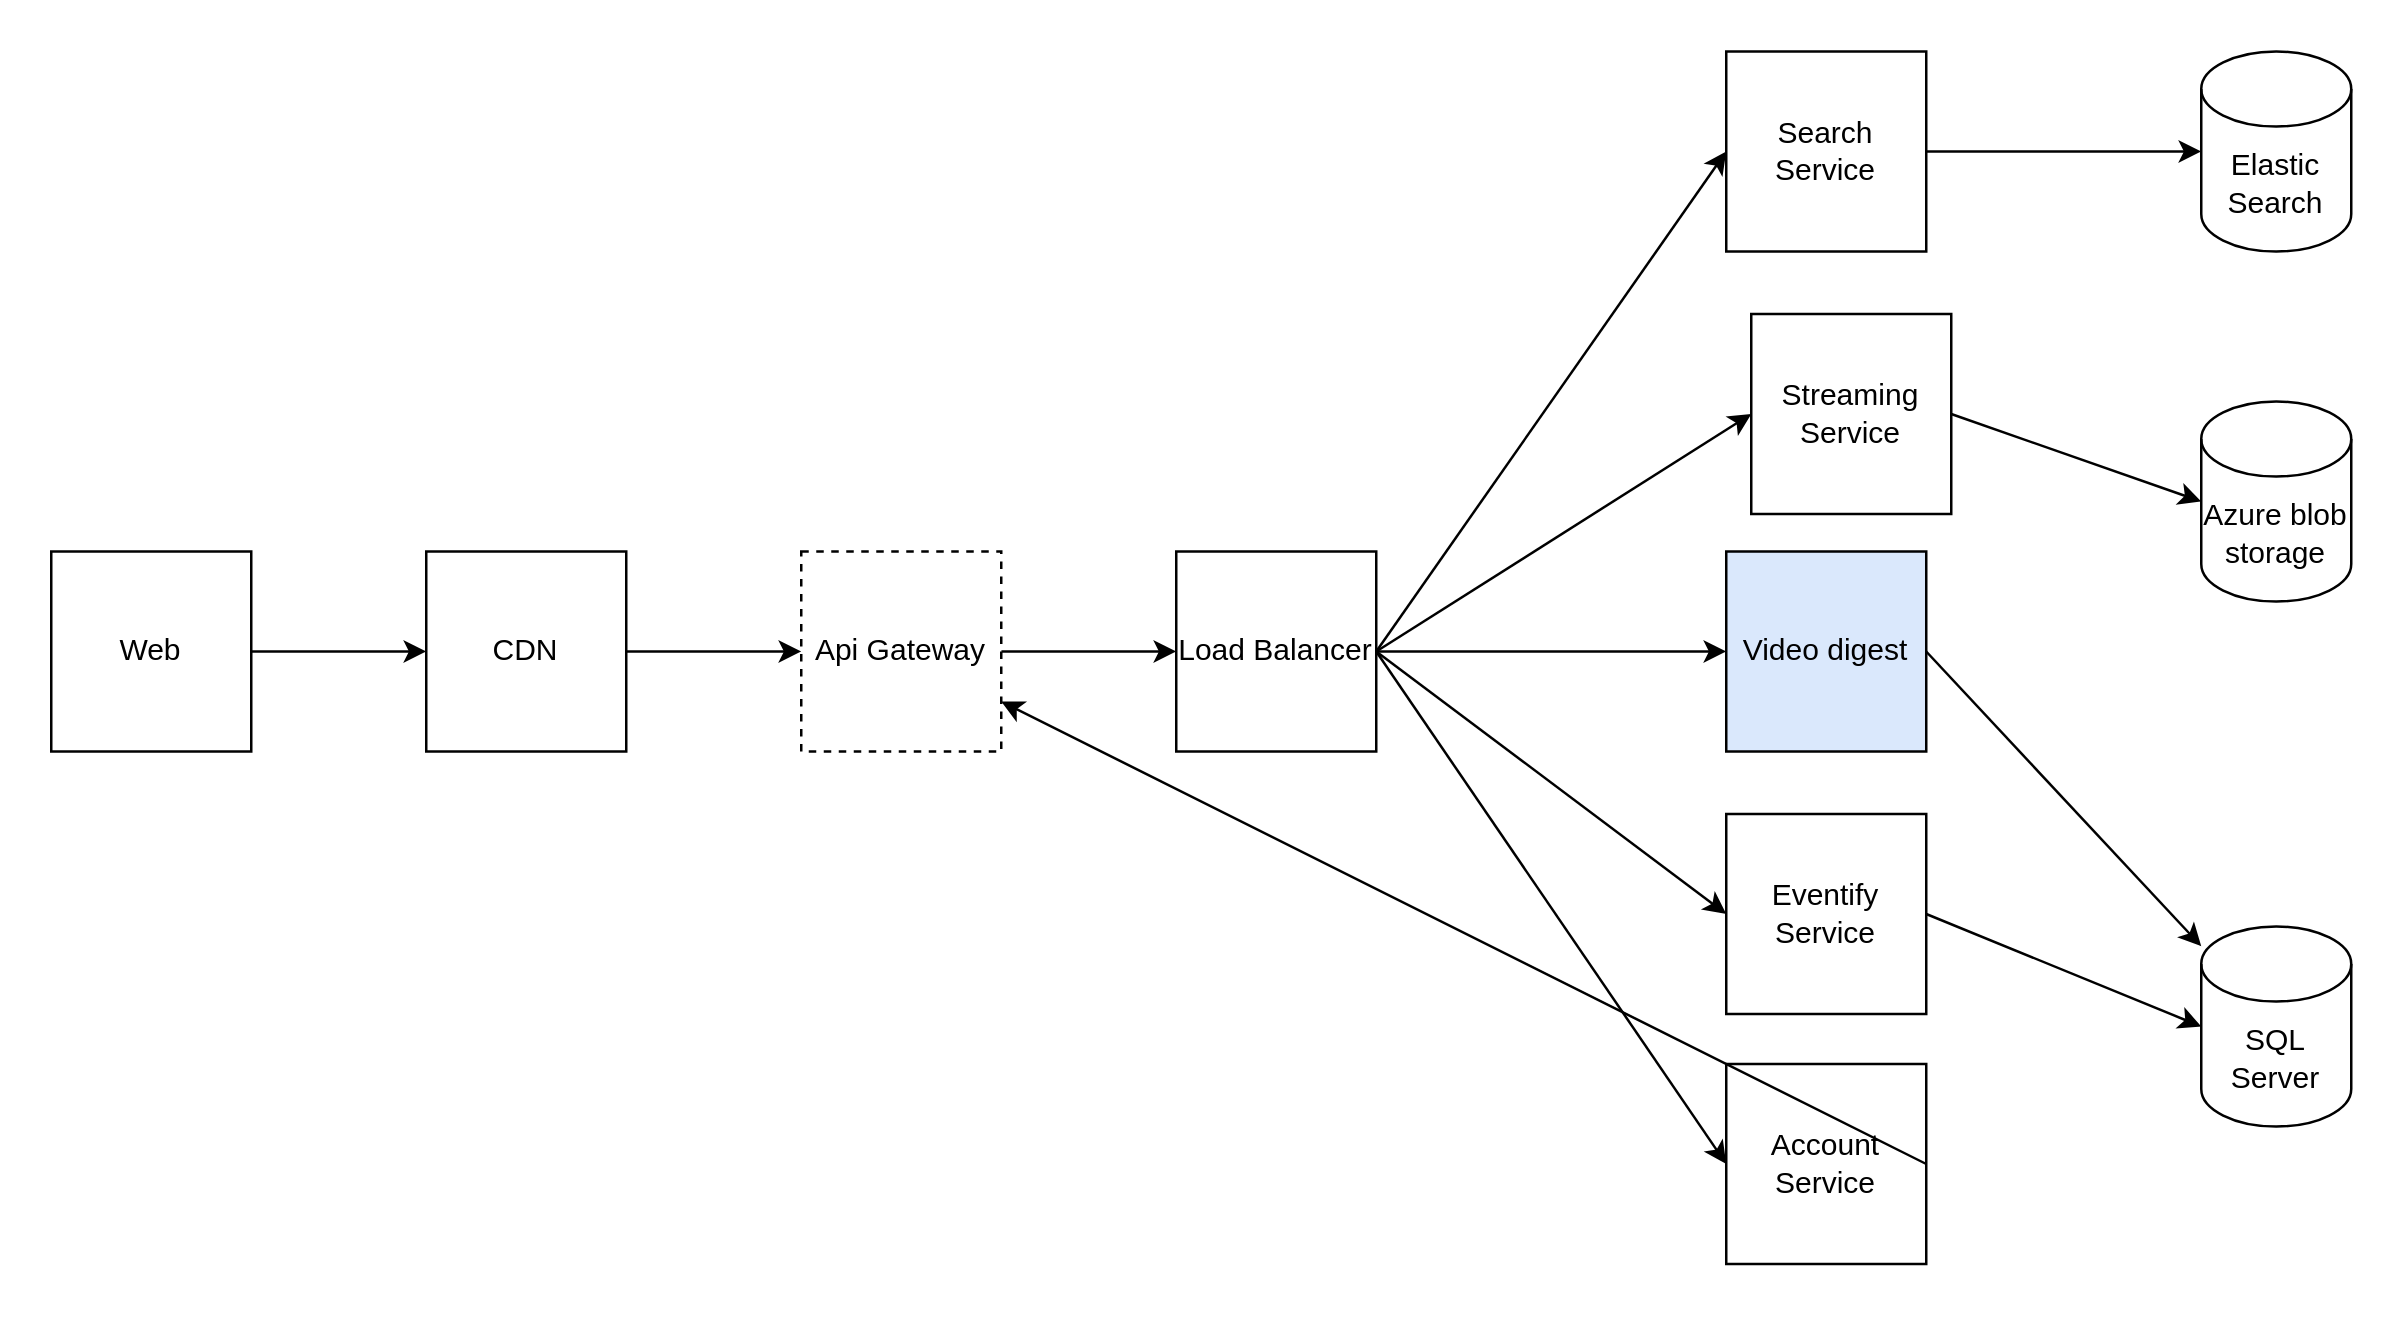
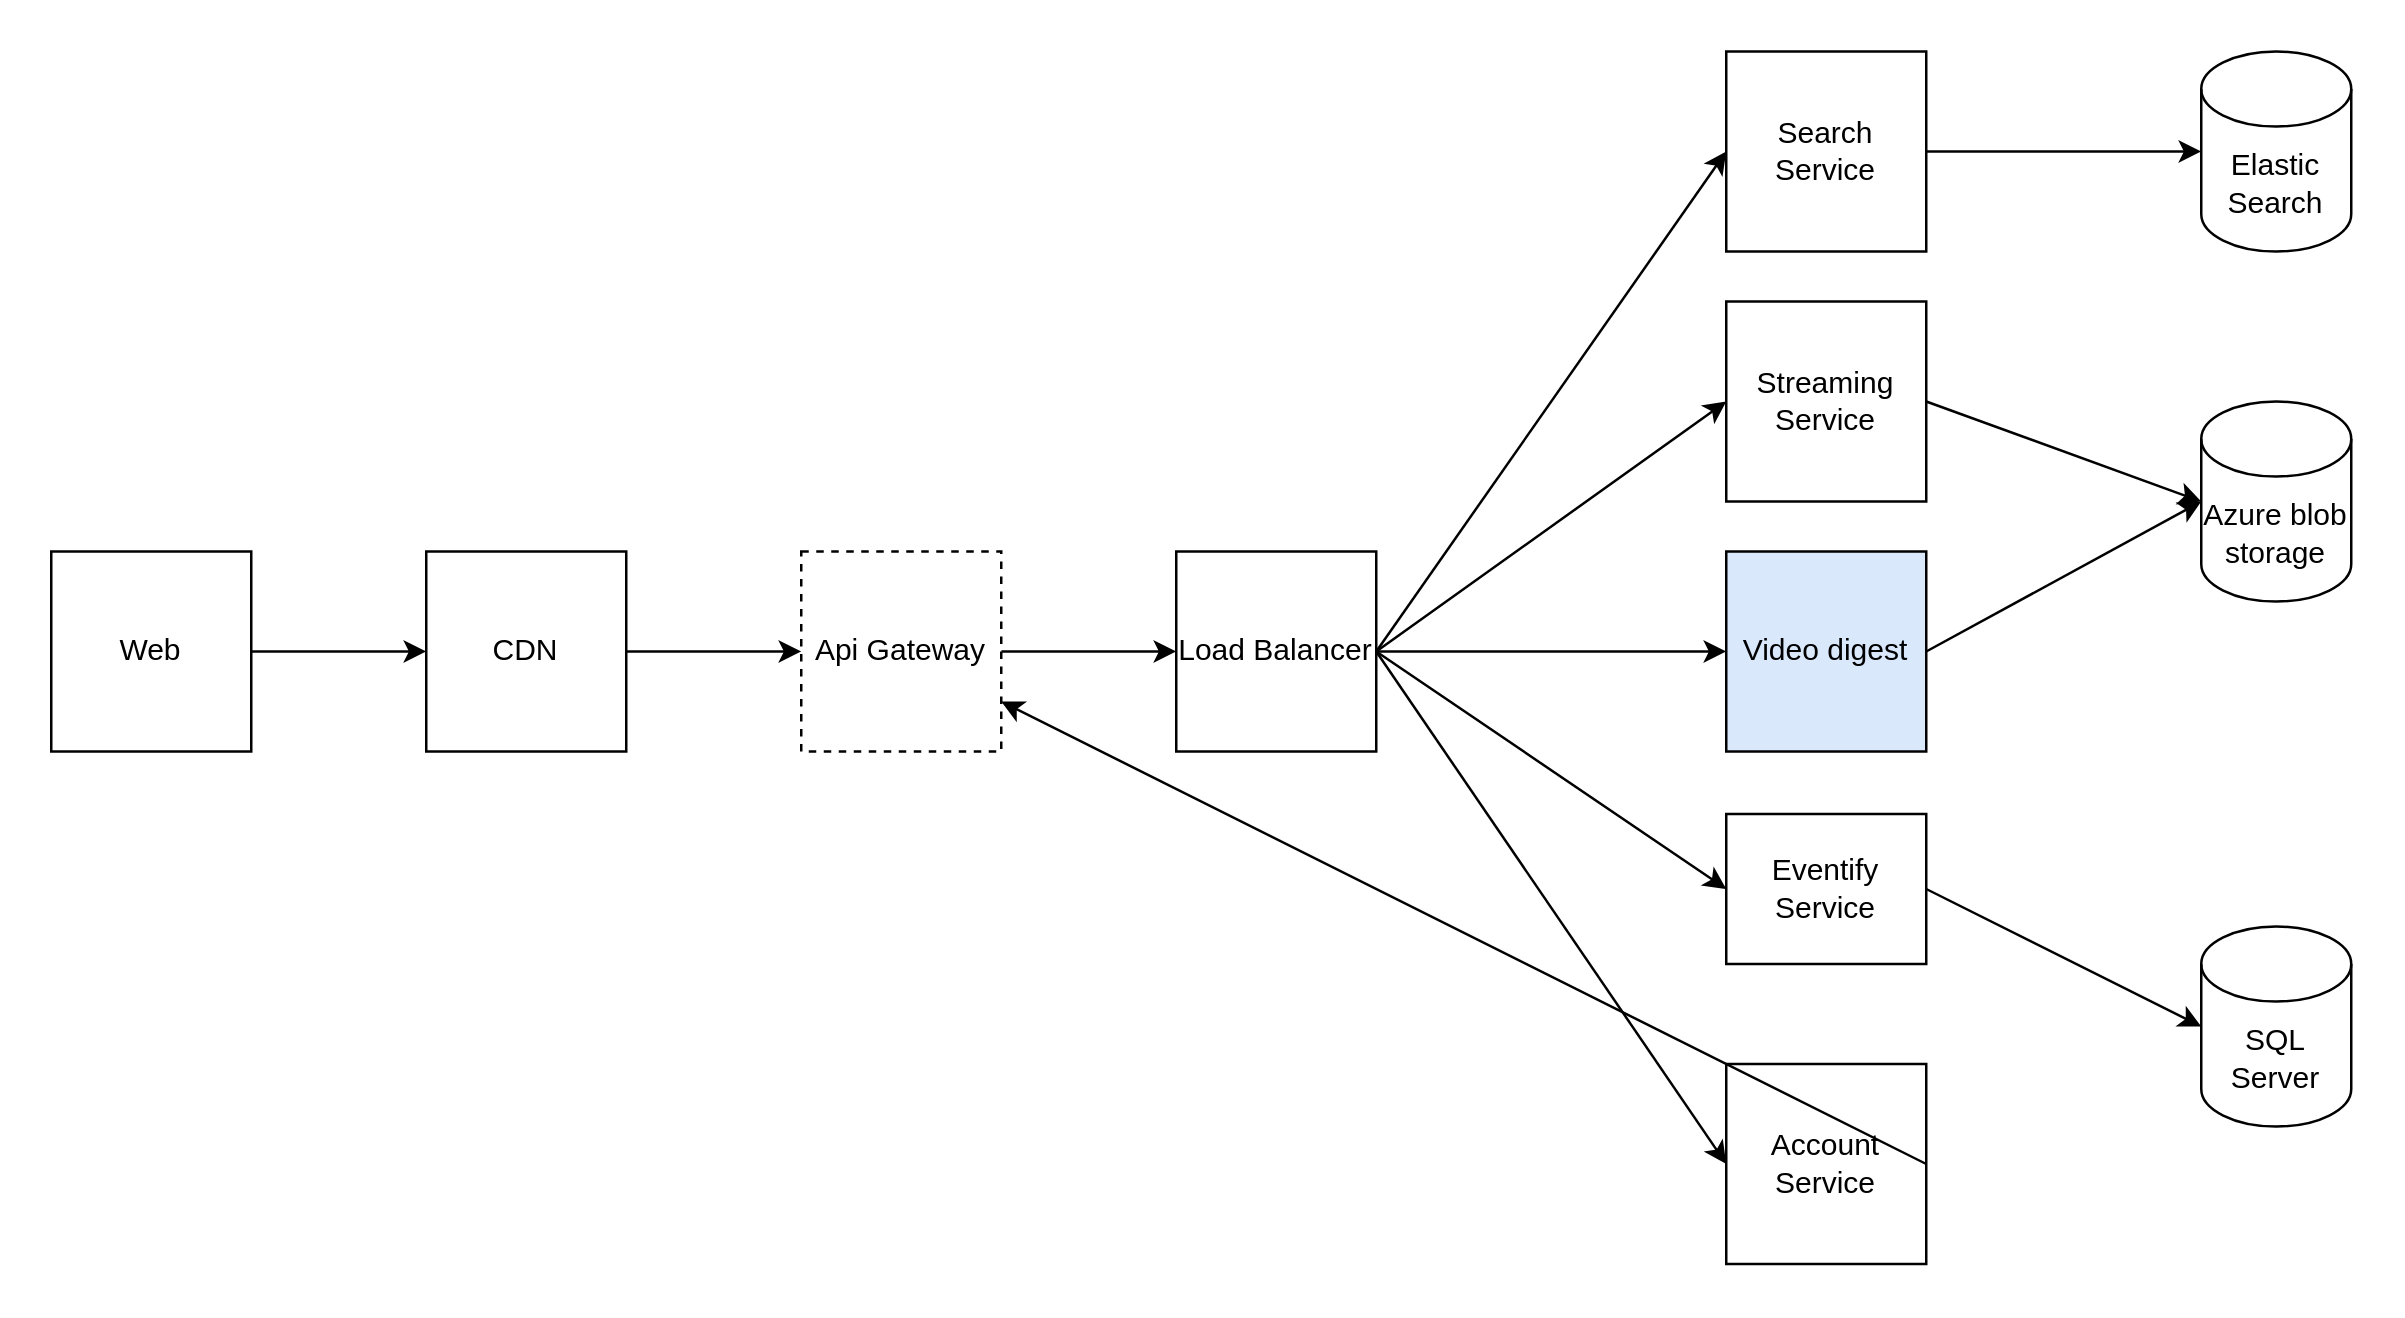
node "Streaming Service": moved (1851, 414) -> (1826, 401)
edge "Video digest" -> "SQL Server": now "Video digest" -> "Azure blob storage"
node "Eventify Service": size 200x200 -> 200x150
